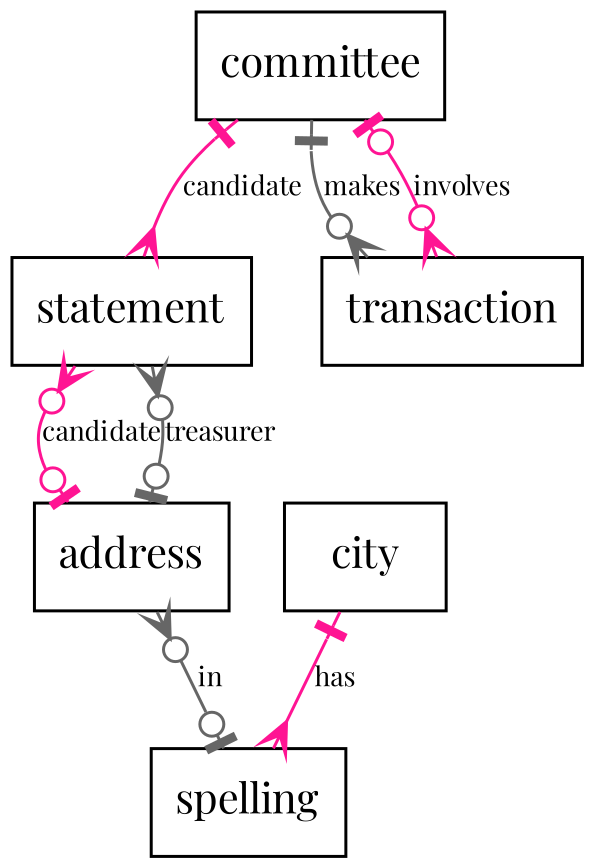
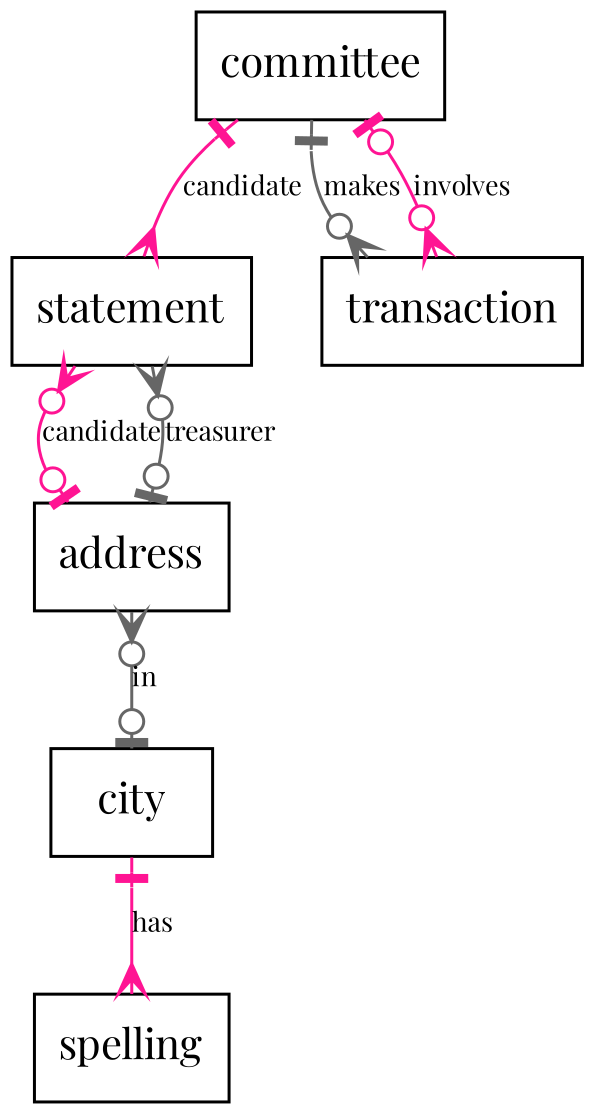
edge "address" -- "spelling": now "address" -- "city"
